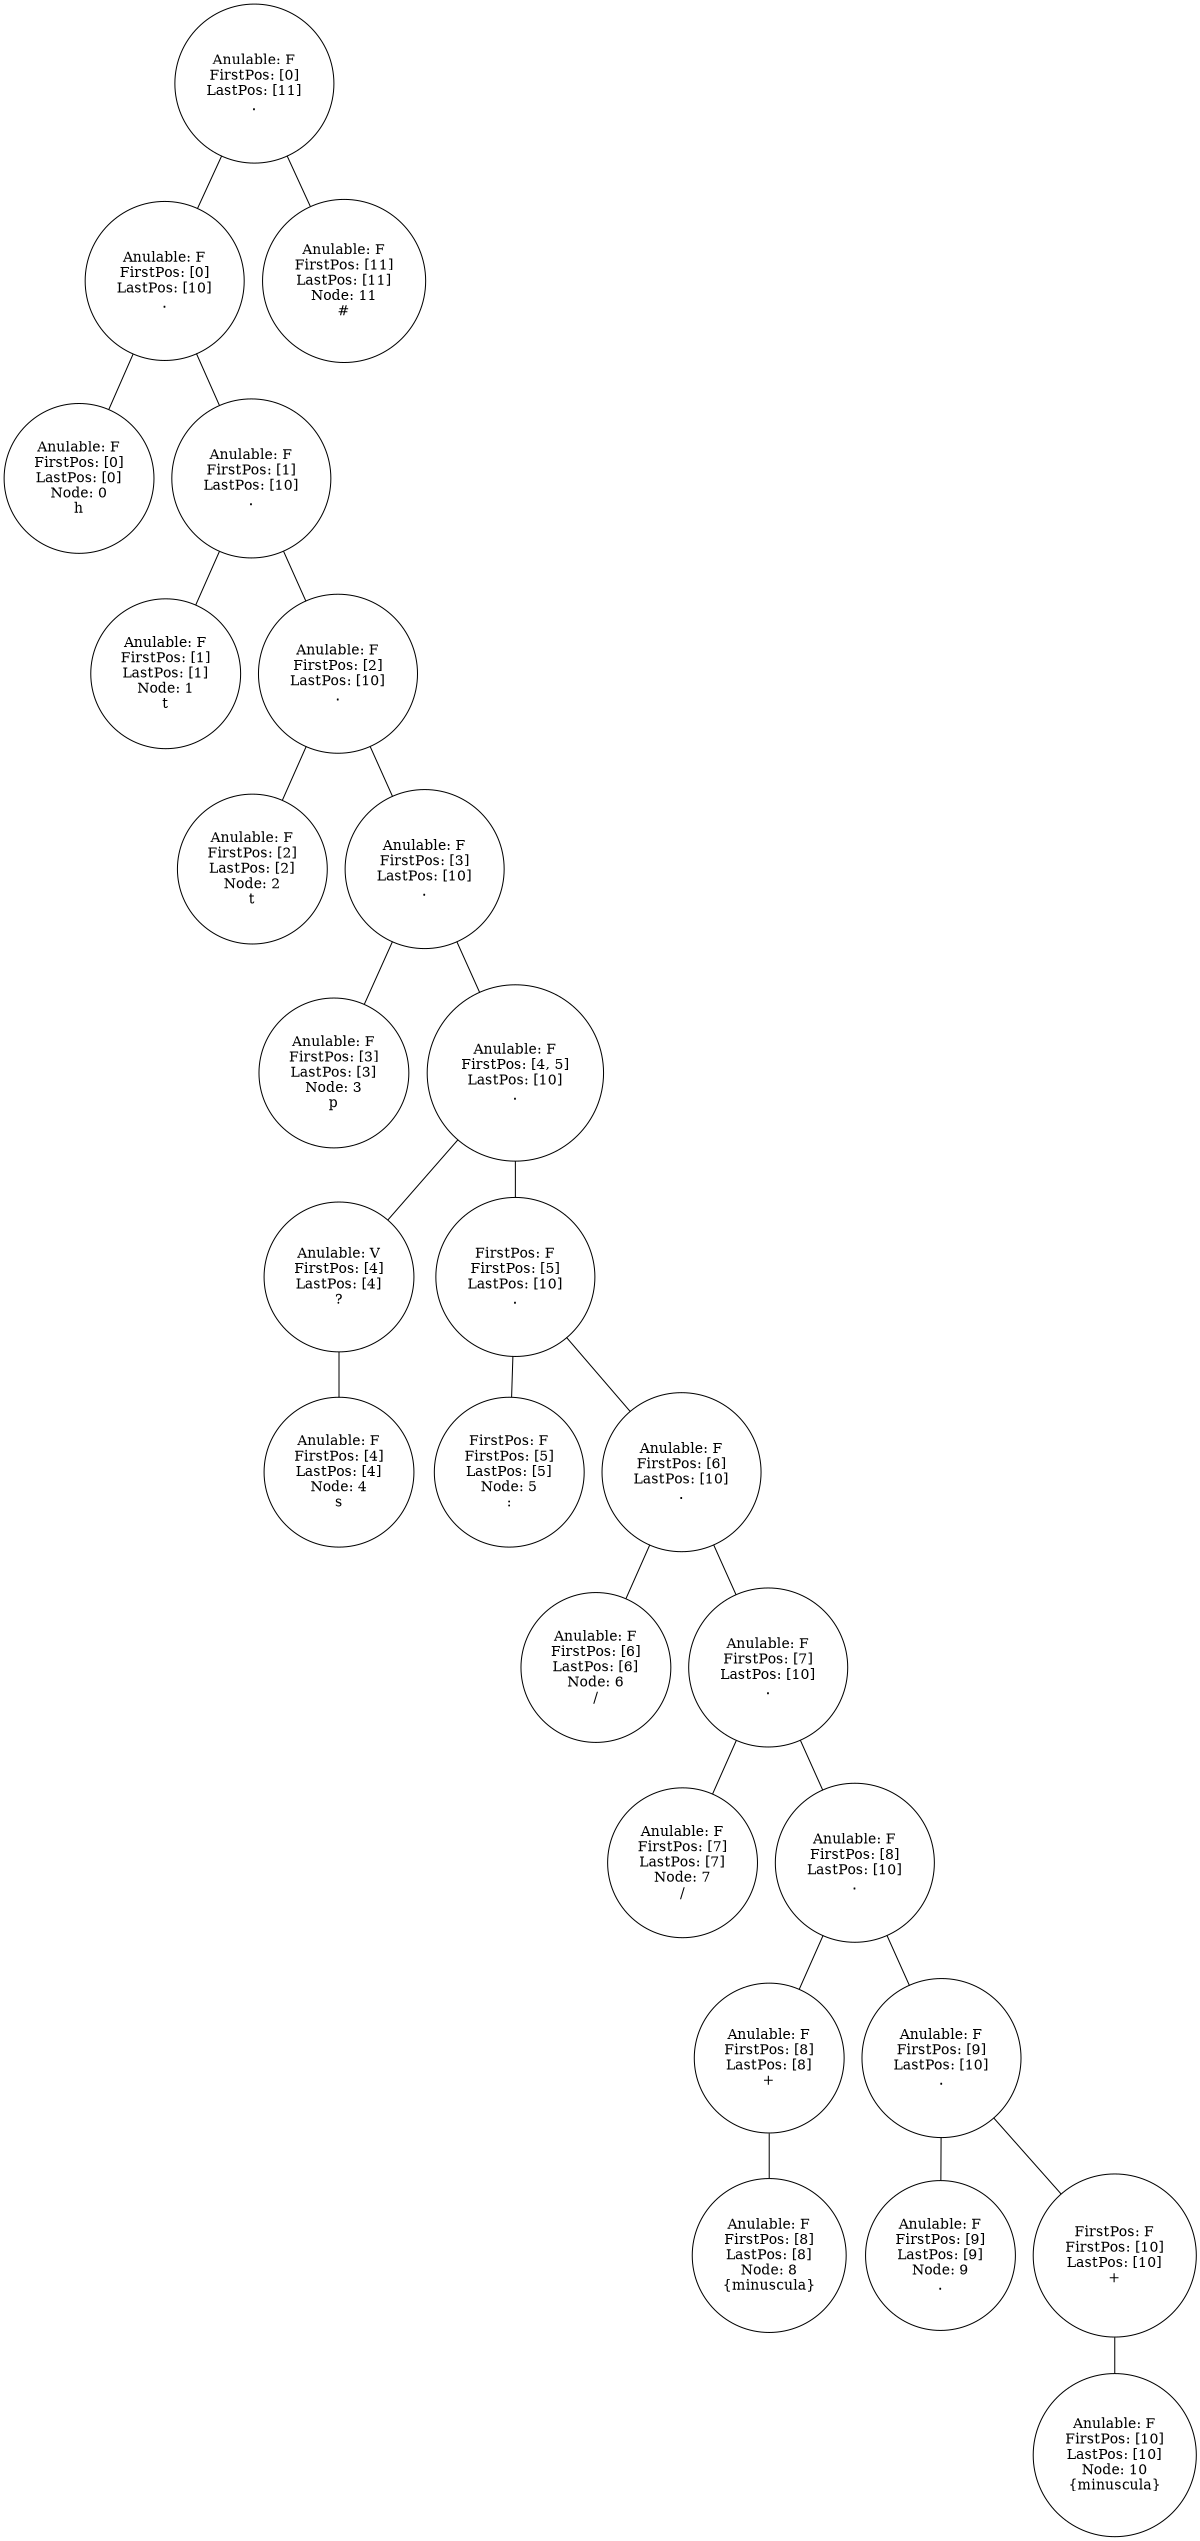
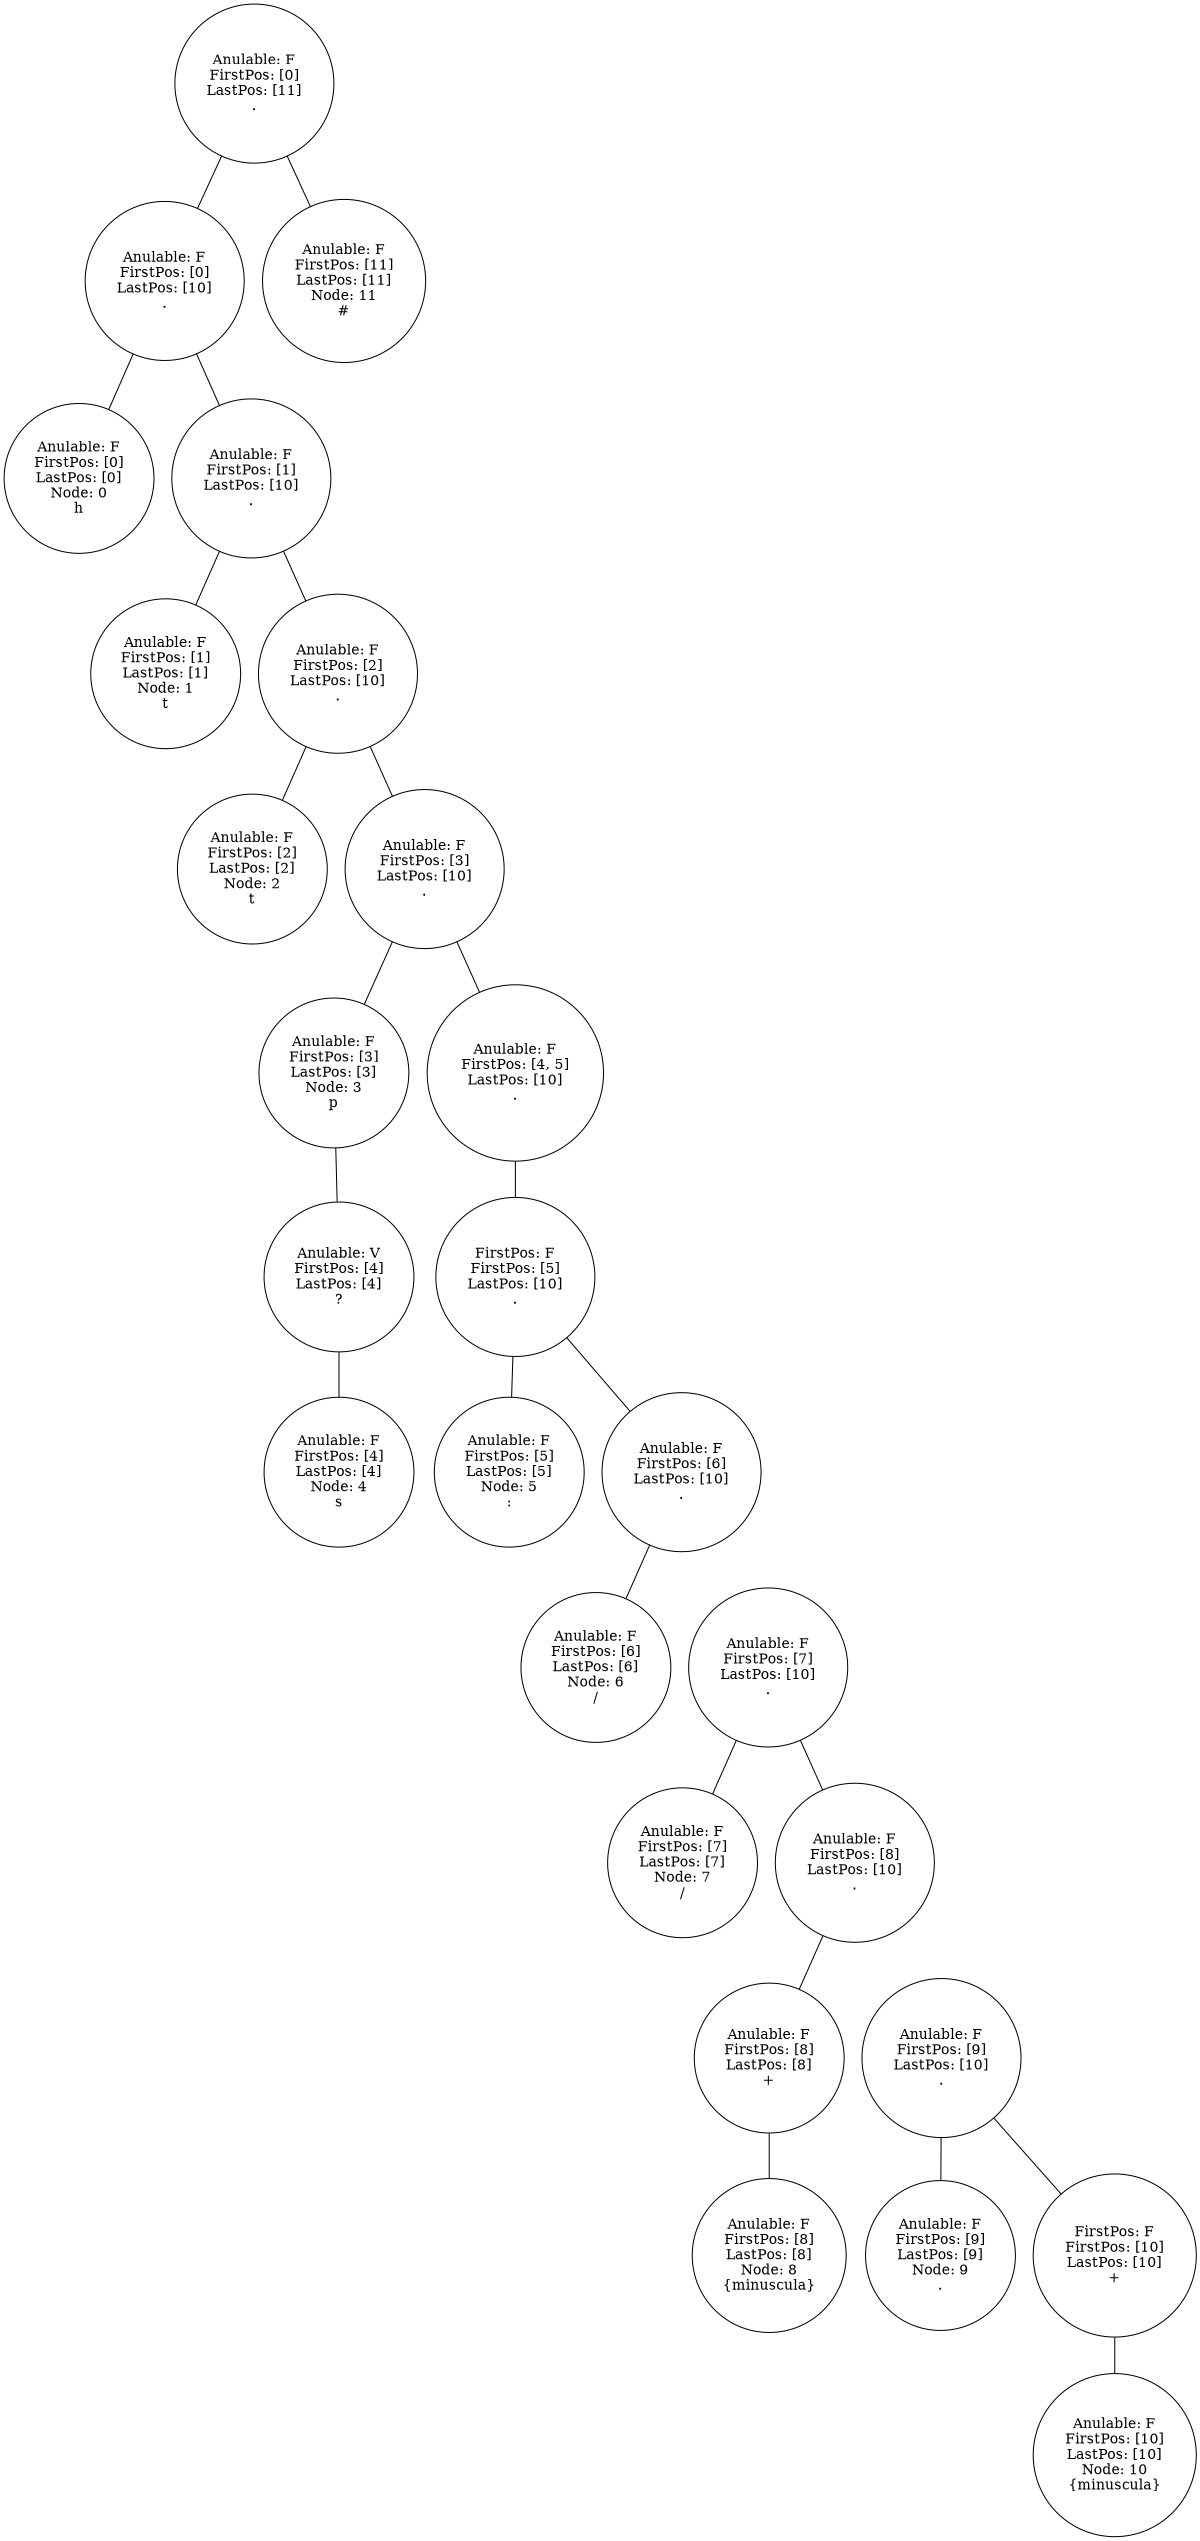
edge "Anulable: F FirstPos: [4, 5] LastPos: [10] ." -- "Anulable: V FirstPos: [4] LastPos: [4] ?": now "Anulable: F FirstPos: [3] LastPos: [3] Node: 3 p" -- "Anulable: V FirstPos: [4] LastPos: [4] ?"
node "FirstPos: F FirstPos: [5] LastPos: [5] Node: 5 :": label "FirstPos: F FirstPos: [5] LastPos: [5] Node: 5 :" -> "Anulable: F FirstPos: [5] LastPos: [5] Node: 5 :"
edge "Anulable: F FirstPos: [6] LastPos: [10] ." -- "Anulable: F FirstPos: [7] LastPos: [10] .": removed
edge "Anulable: F FirstPos: [8] LastPos: [10] ." -- "Anulable: F FirstPos: [9] LastPos: [10] .": removed
